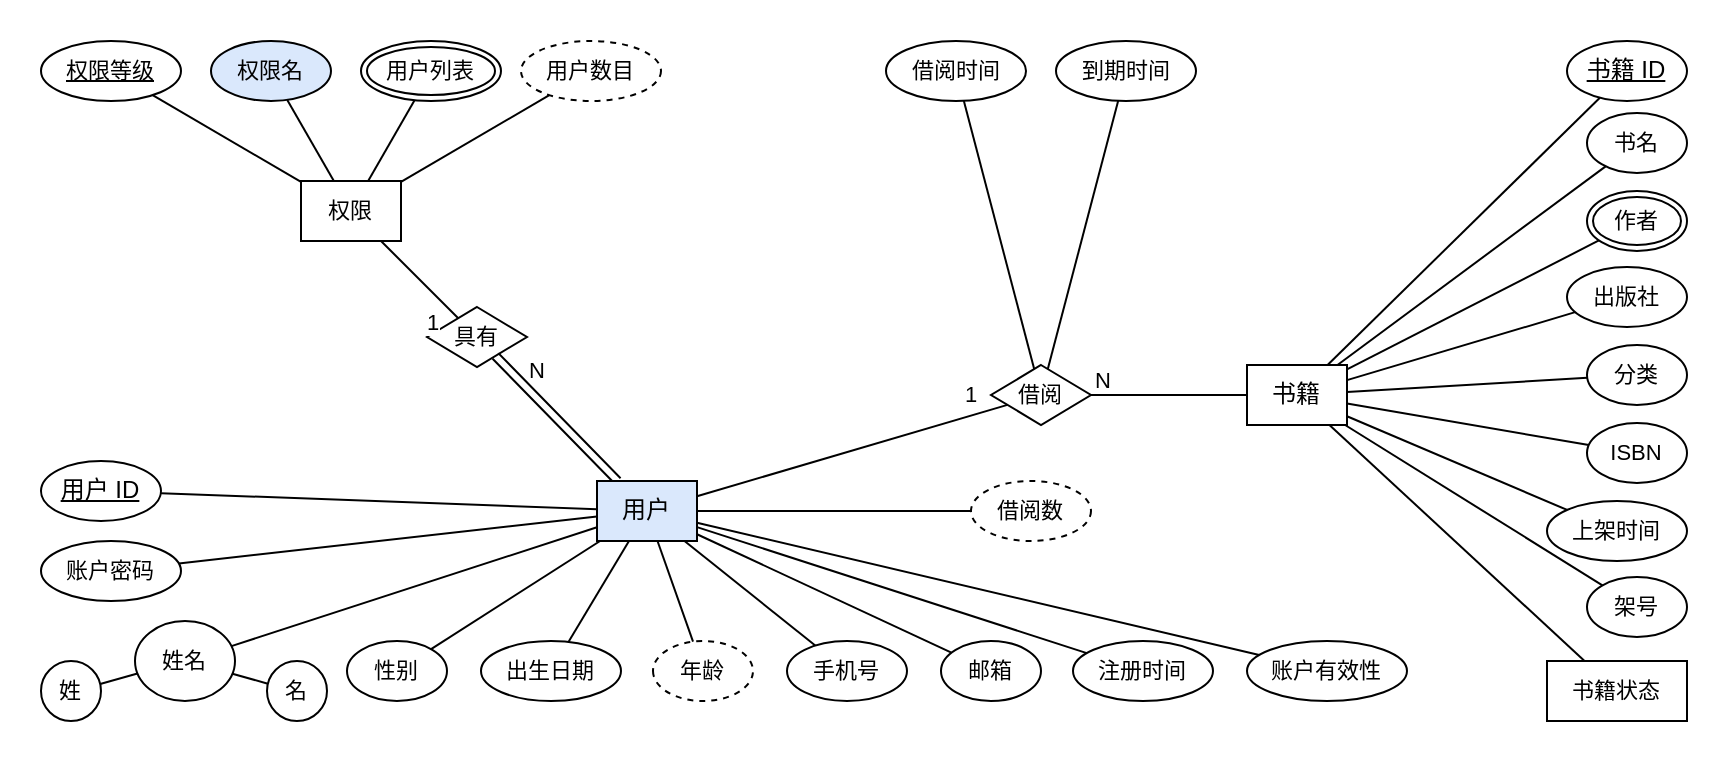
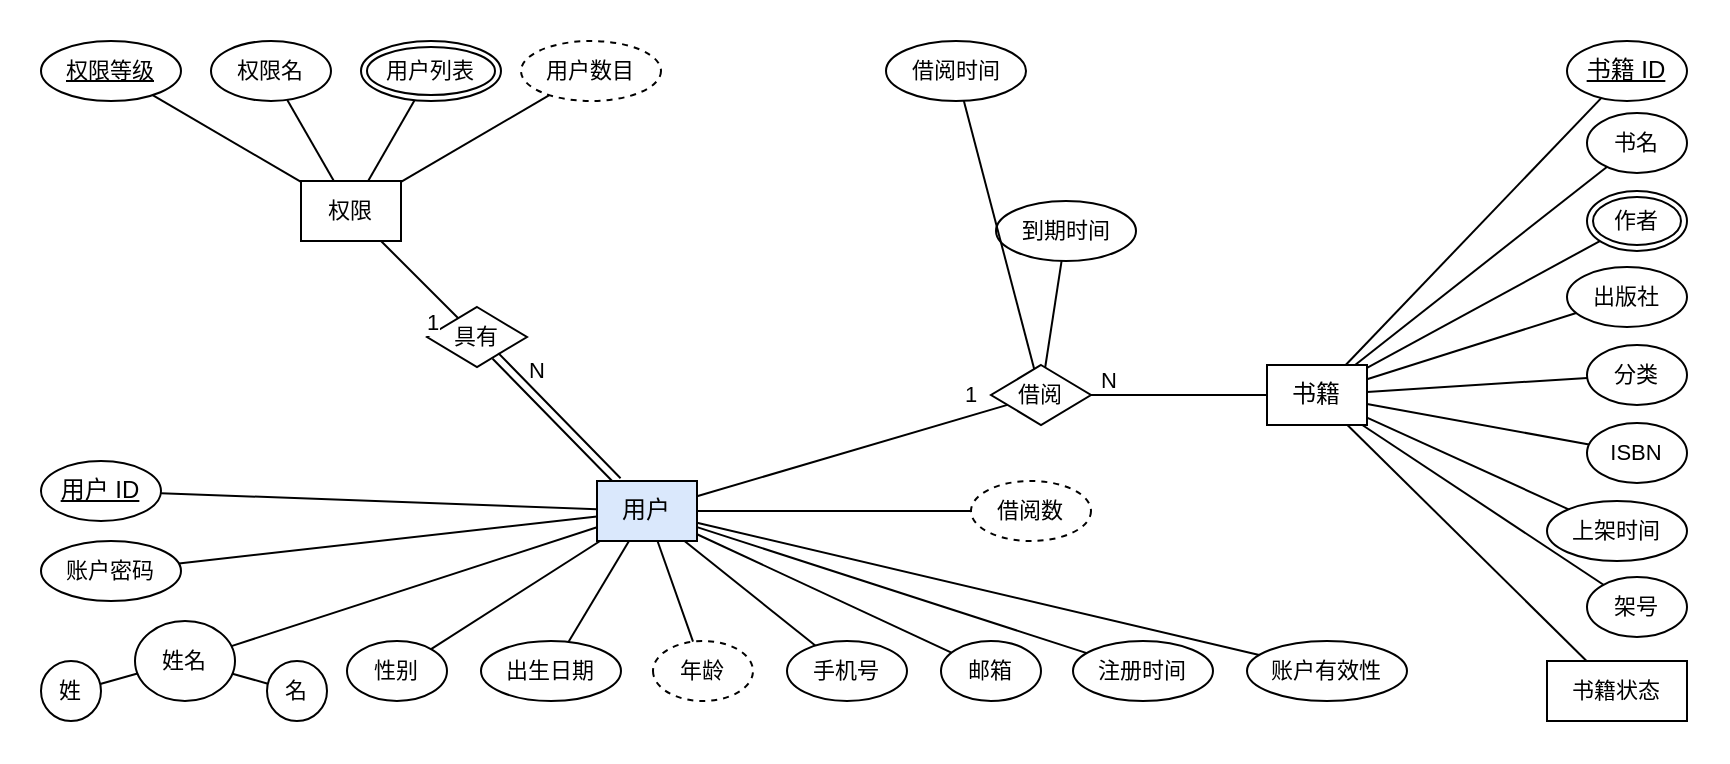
node "权限名": fillcolor #dae8fc -> #ffffff
node "到期时间": moved (1126, 71) -> (1066, 231)
node "书籍": moved (1297, 395) -> (1317, 395)
